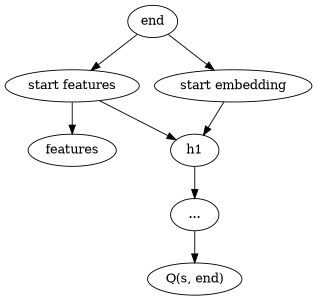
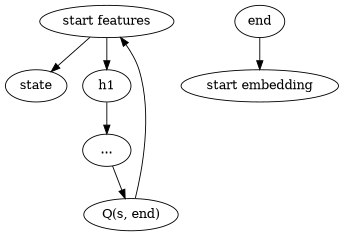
edge "end" -> "start features": now "Q(s, end)" -> "start features"
edge "start embedding" -> "h1": removed
node "features": label "features" -> "state"
